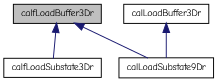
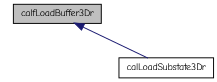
node "calLoadBuffer3Dr": removed
node "calfLoadSubstate3Dr": removed
node "calLoadSubstate9Dr": label "calLoadSubstate9Dr" -> "calLoadSubstate3Dr"
